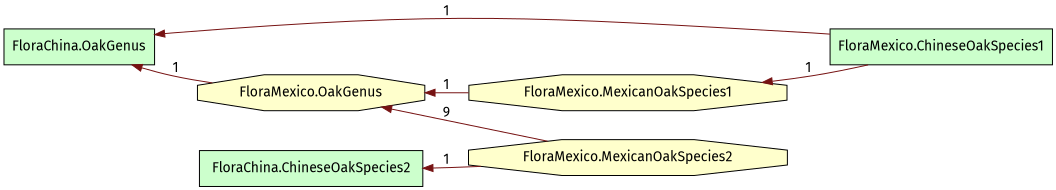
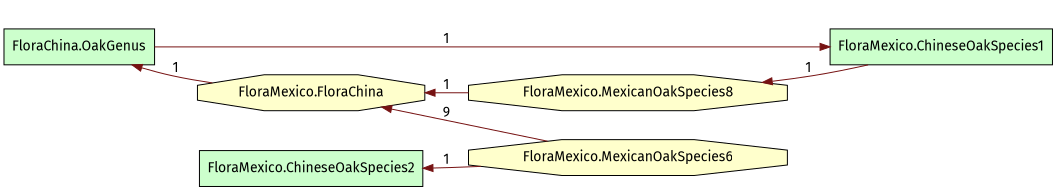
edge "FloraMexico.ChineseOakSpecies1" -> "FloraChina.OakGenus": reversed
node "FloraMexico.OakGenus": label "FloraMexico.OakGenus" -> "FloraMexico.FloraChina"
node "FloraMexico.MexicanOakSpecies1": label "FloraMexico.MexicanOakSpecies1" -> "FloraMexico.MexicanOakSpecies8"
node "FloraMexico.MexicanOakSpecies2": label "FloraMexico.MexicanOakSpecies2" -> "FloraMexico.MexicanOakSpecies6"
node "FloraChina.ChineseOakSpecies2": label "FloraChina.ChineseOakSpecies2" -> "FloraMexico.ChineseOakSpecies2"
